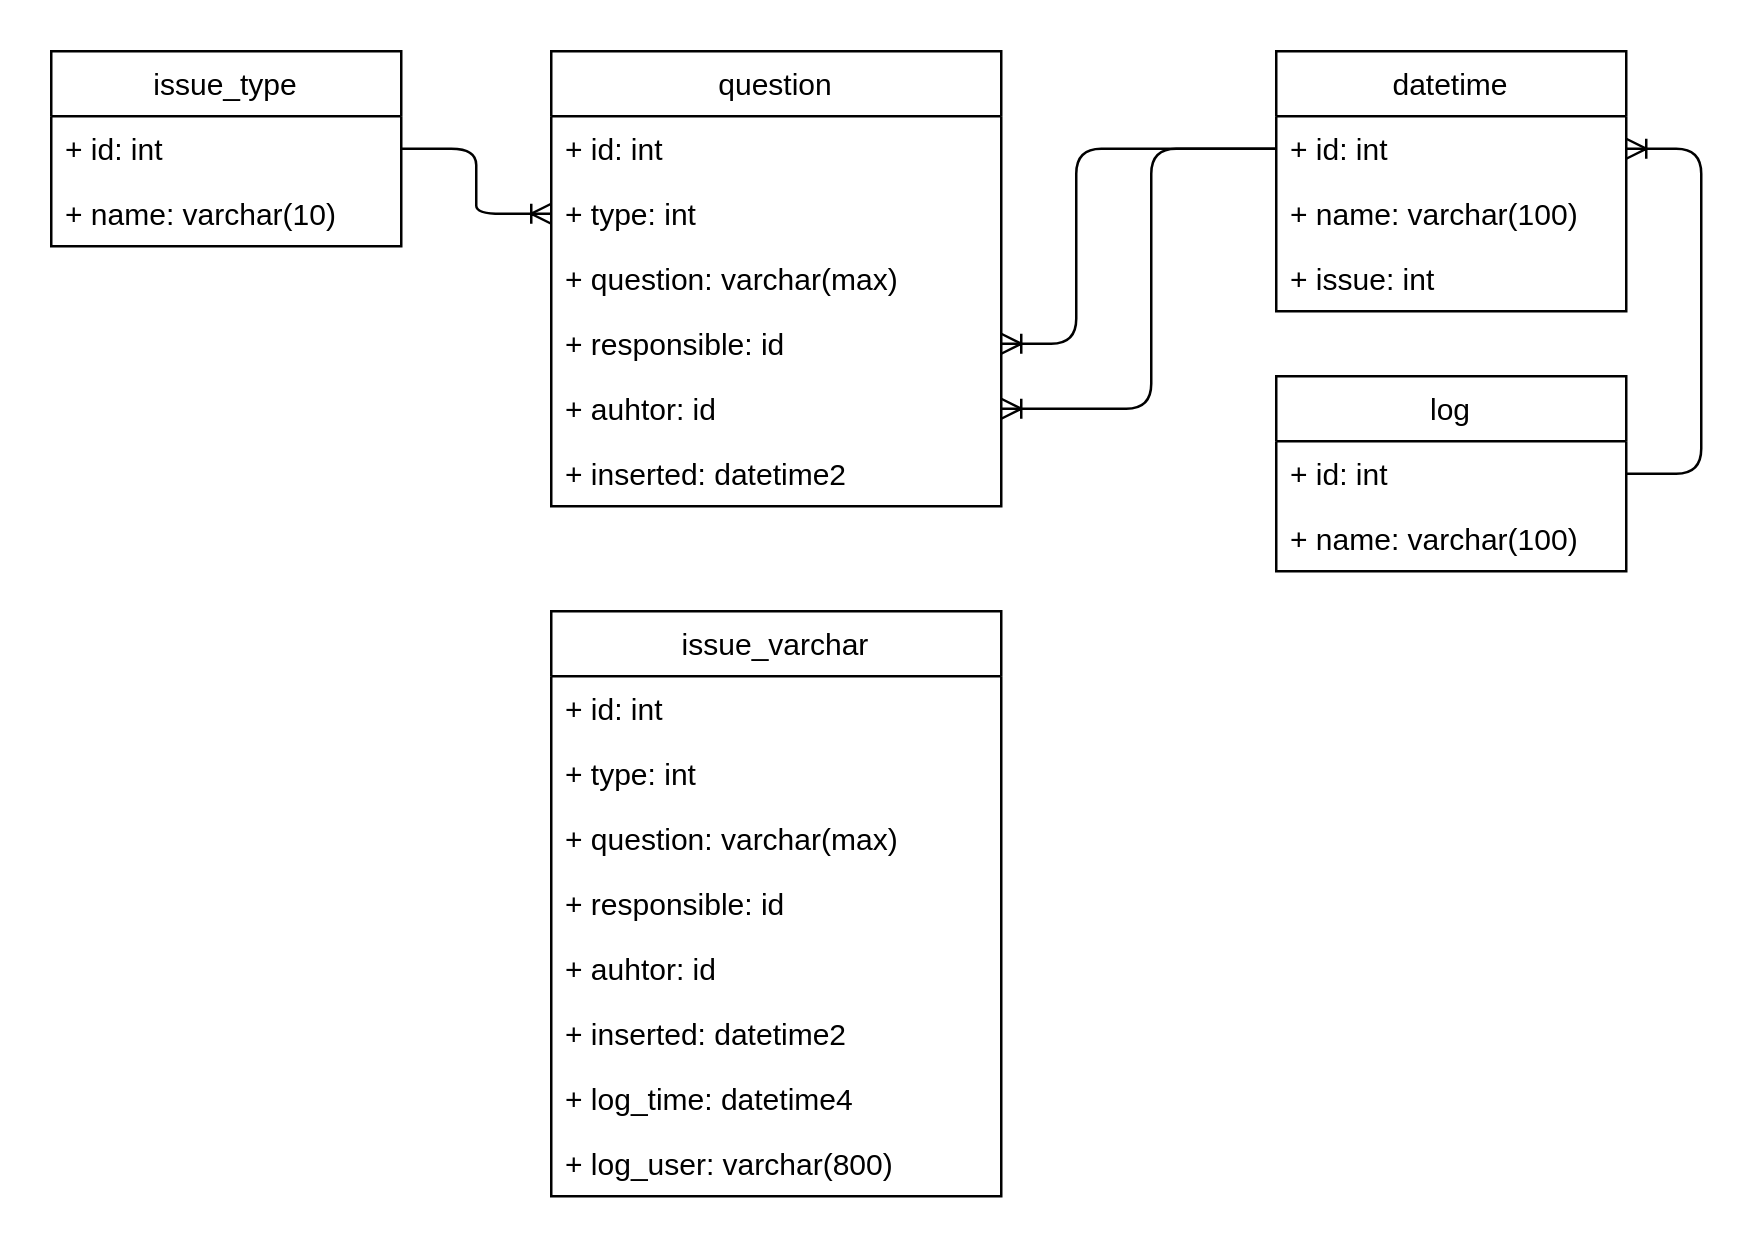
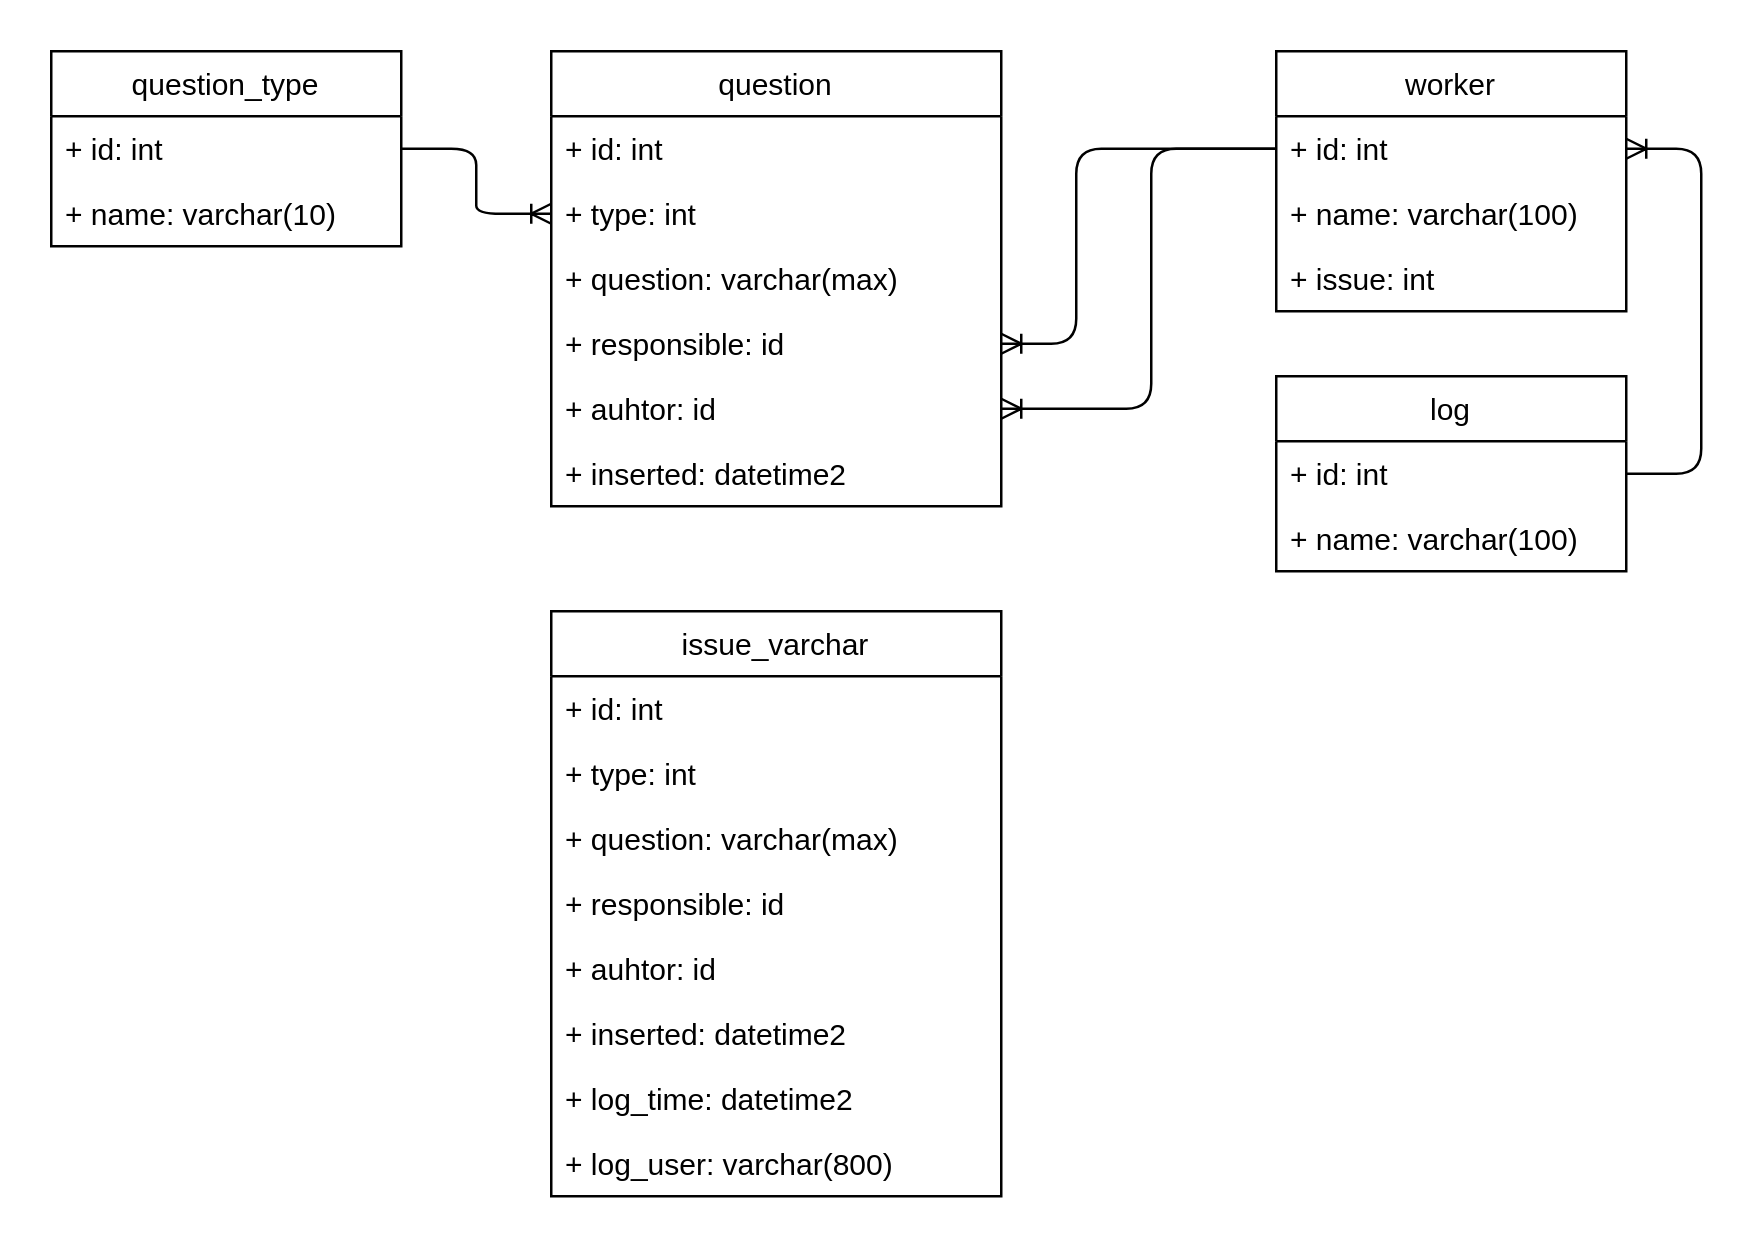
node "issue_type": label "issue_type" -> "question_type"
node "datetime": label "datetime" -> "worker"
node "+ log_time: datetime4": label "+ log_time: datetime4" -> "+ log_time: datetime2"
